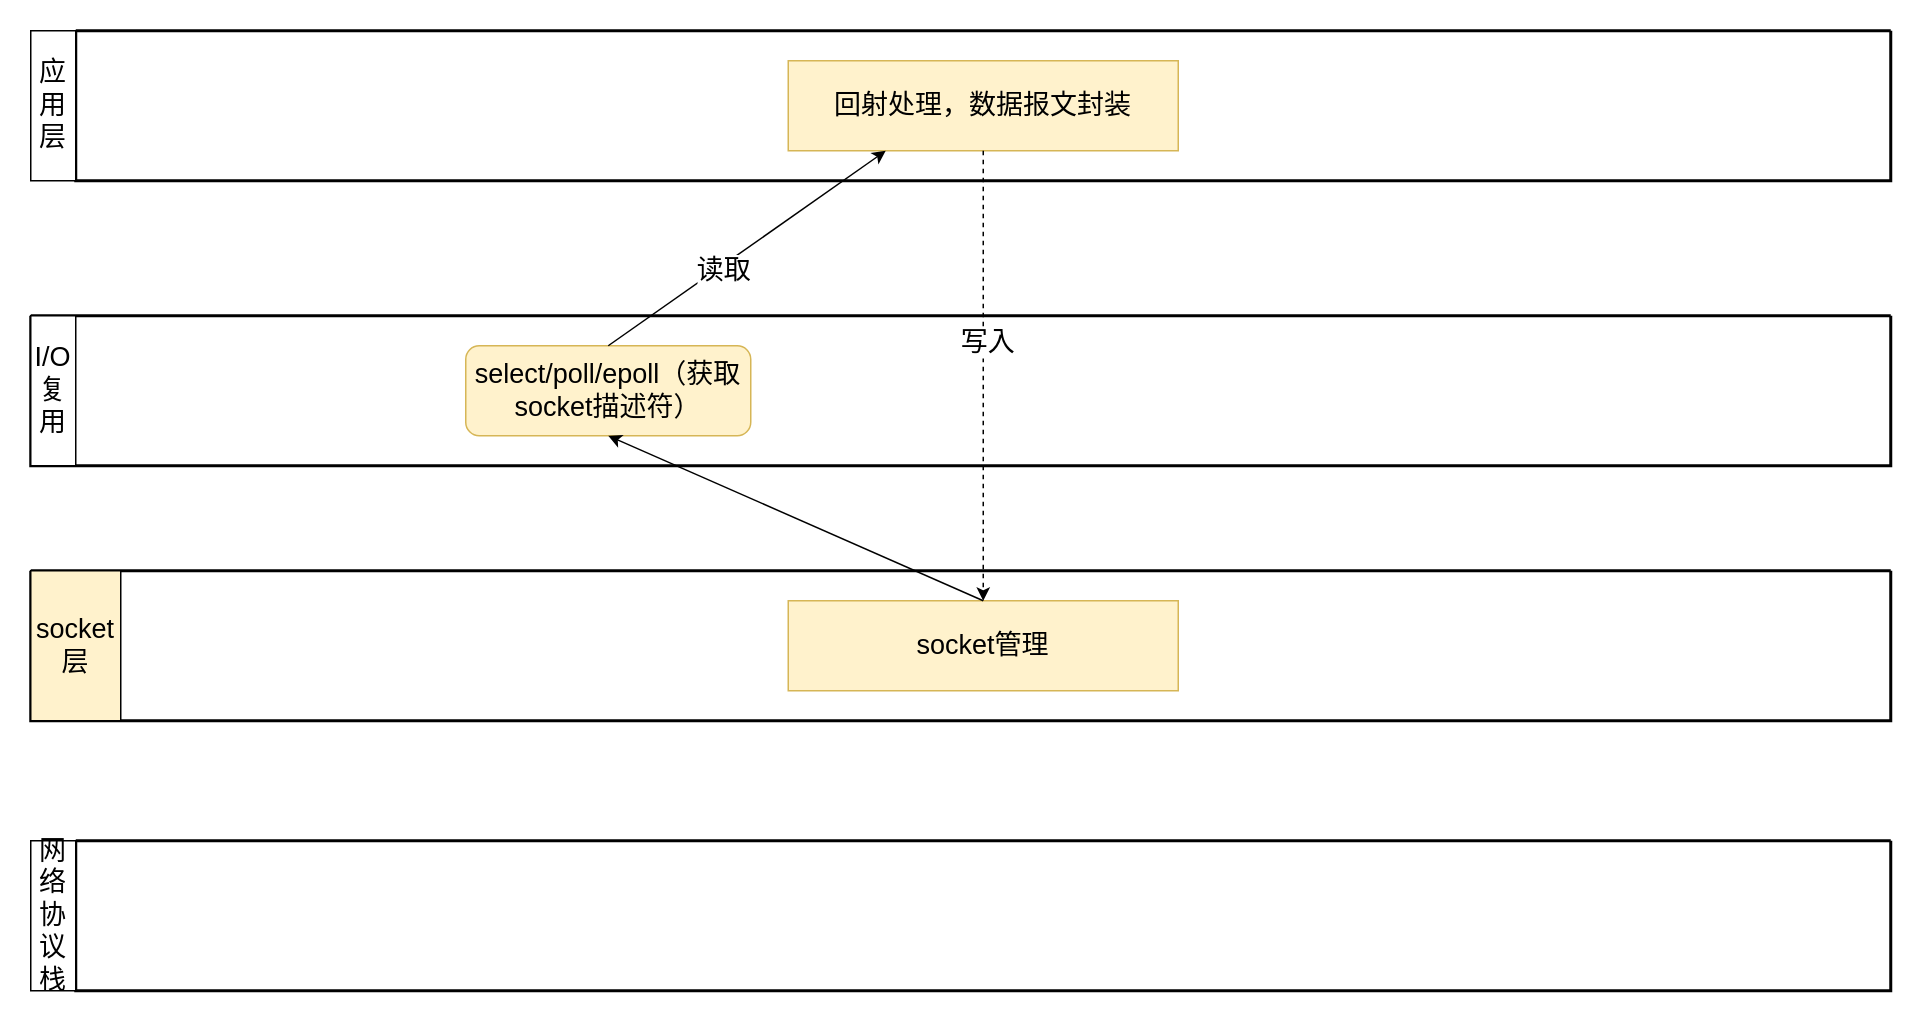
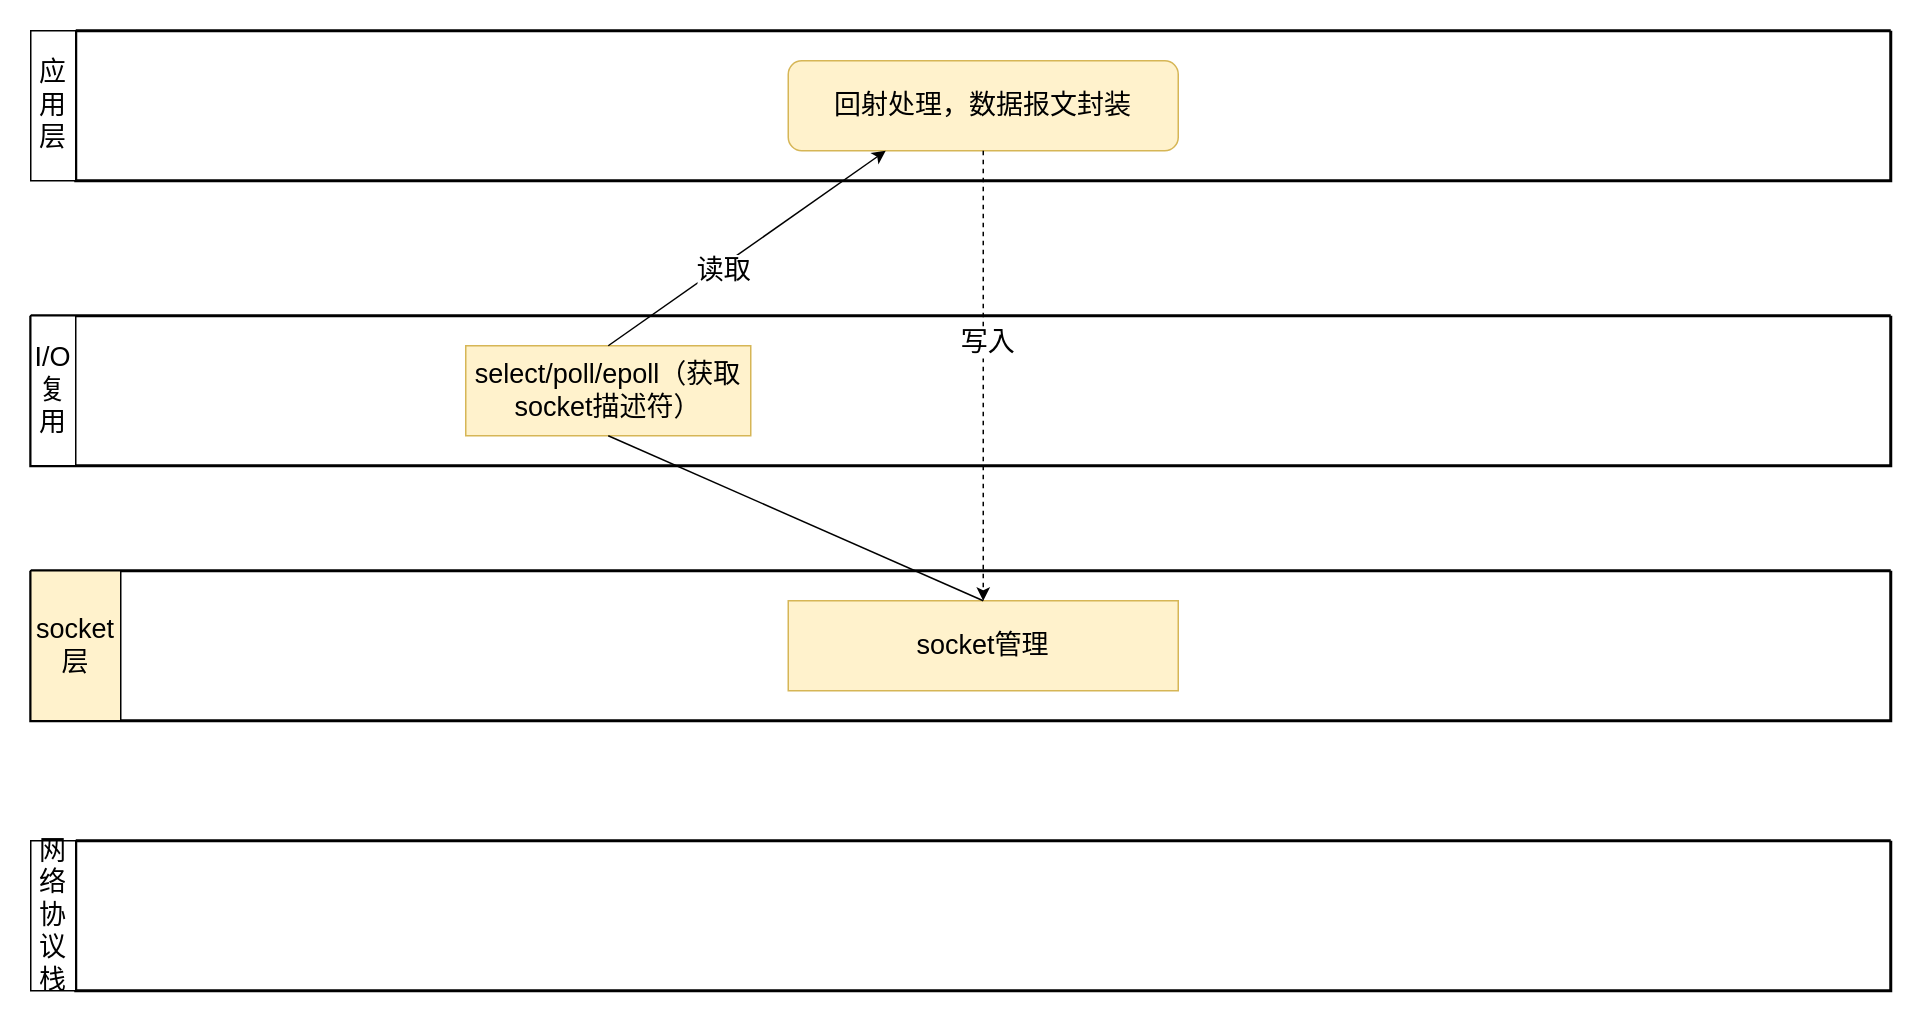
node "回射处理，数据报文封装": shape rectangle -> rounded rectangle
node "select/poll/epoll（获取socket描述符）": shape rounded rectangle -> rectangle
edge "socket管理" -> "select/poll/epoll（获取socket描述符）": arrowhead classic -> none
